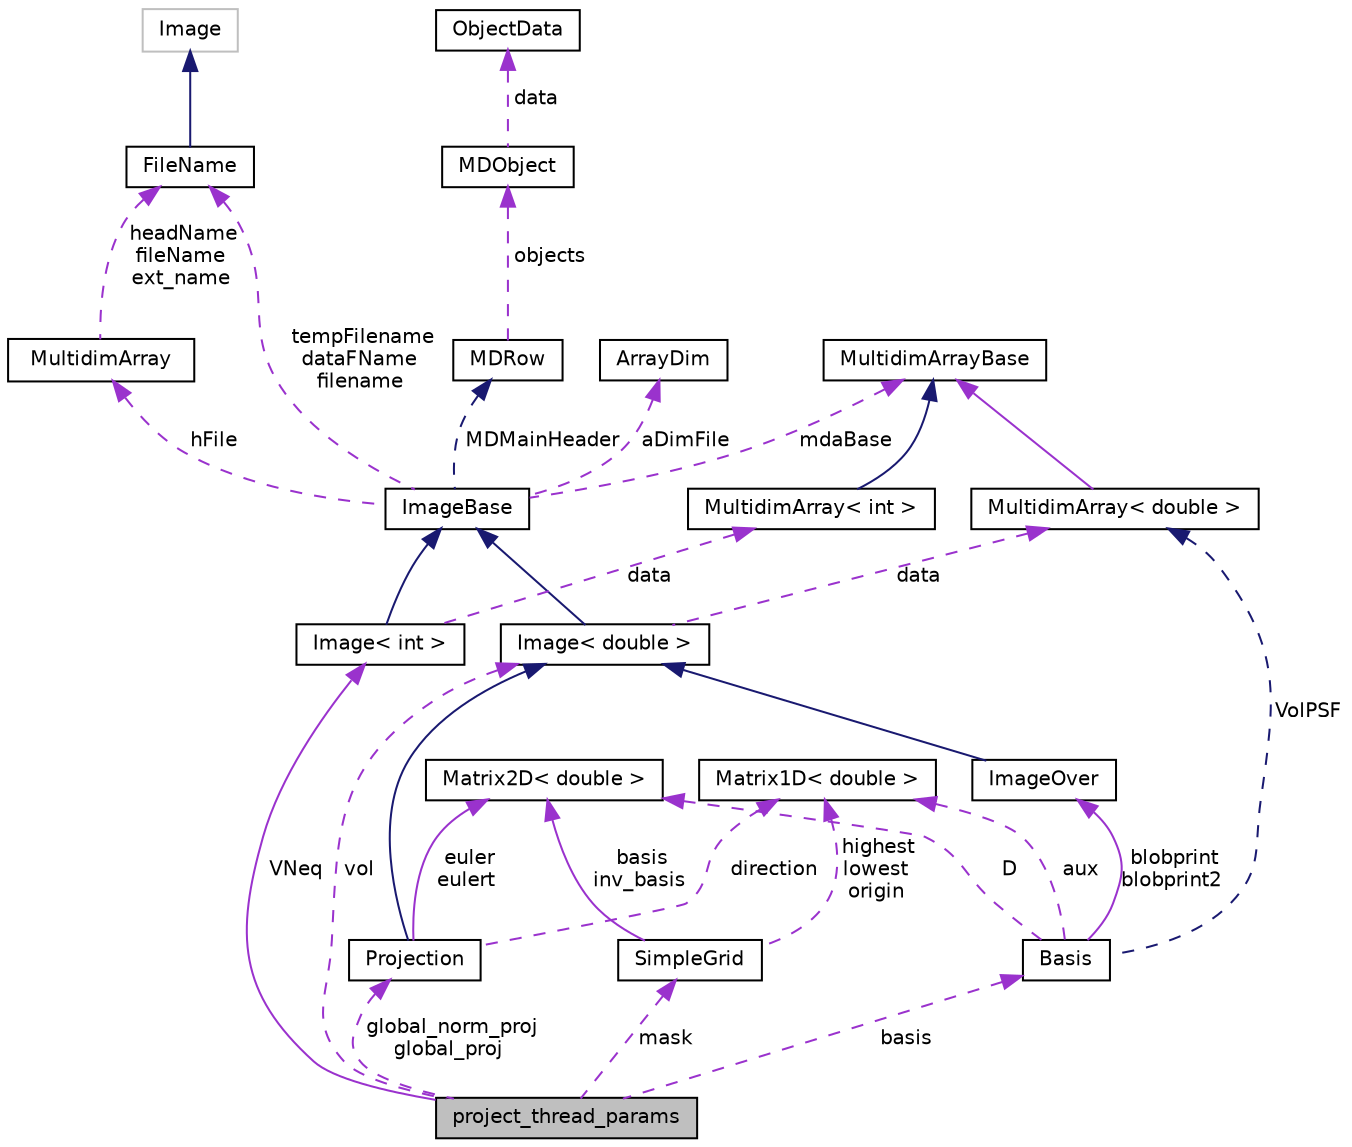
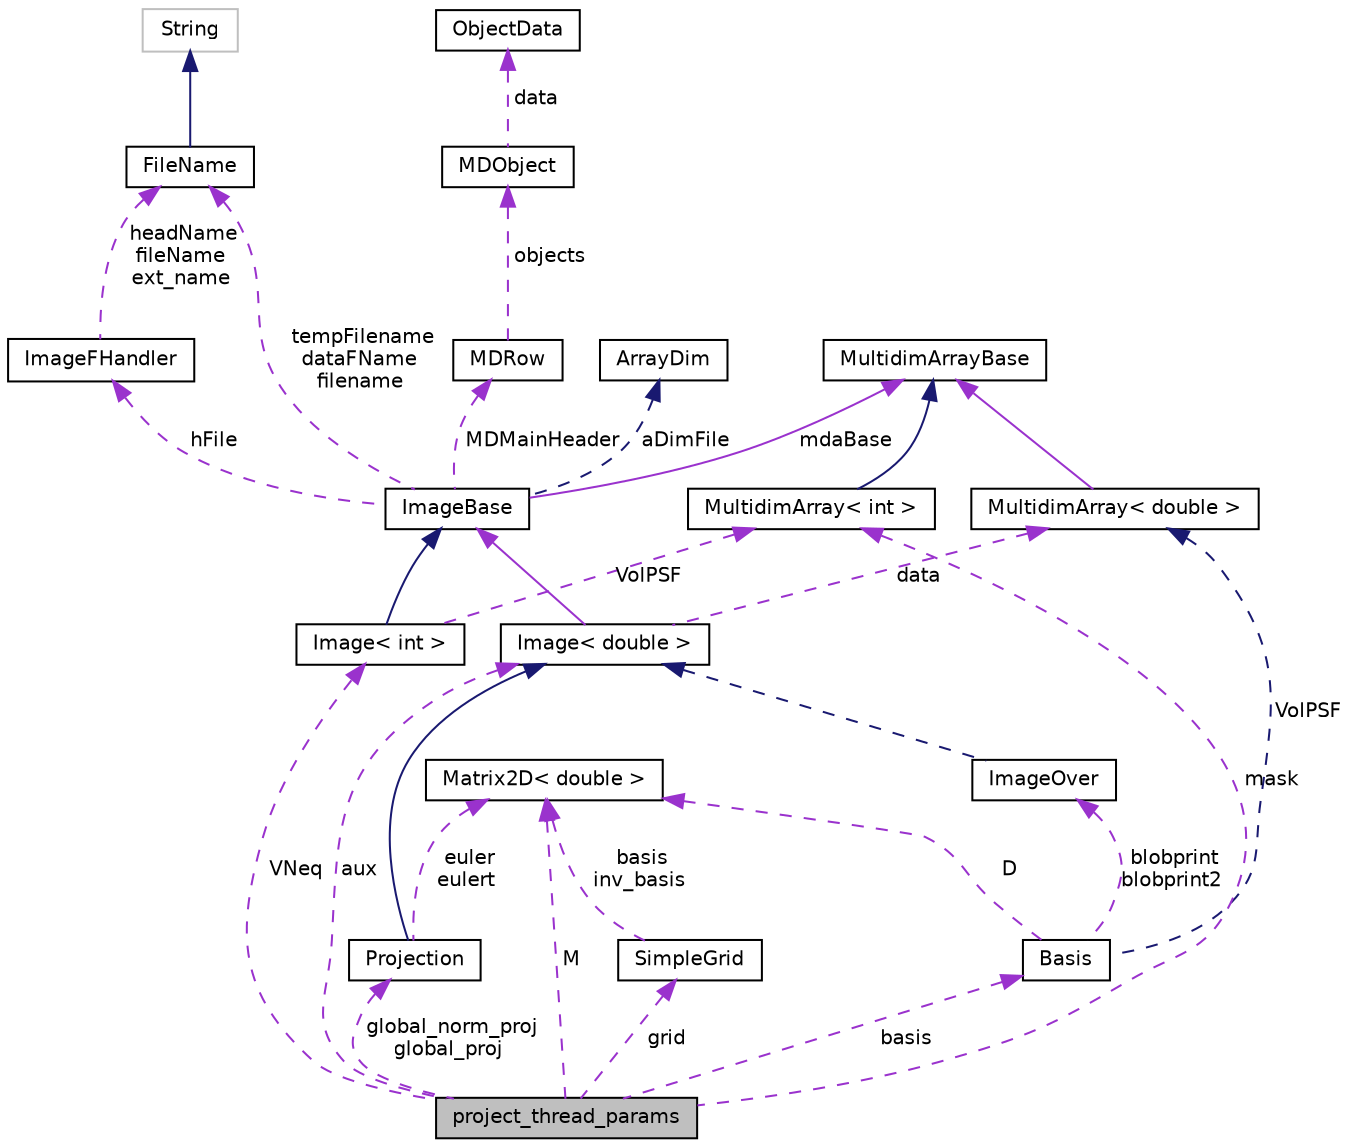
node "Image": label "Image" -> "String"
node "MultidimArray": label "MultidimArray" -> "ImageFHandler"
edge "ImageBase" -> "MDRow": color midnightblue -> darkorchid3
edge "ImageBase" -> "MultidimArrayBase": style dashed -> solid
edge "ImageBase" -> "ArrayDim": color darkorchid3 -> midnightblue
edge "Image< int >" -> "MultidimArray< int >": label " data" -> " VolPSF"
edge "Image< double >" -> "ImageBase": color midnightblue -> darkorchid3
edge "ImageOver" -> "Image< double >": style solid -> dashed
node "Matrix1D< double >": removed
edge "project_thread_params" -> "MultidimArray< int >": added, label "mask"
edge "Projection" -> "Matrix2D< double >": style solid -> dashed
edge "project_thread_params" -> "Image< double >": label " vol" -> " aux"
edge "Basis" -> "ImageOver": style solid -> dashed
edge "SimpleGrid" -> "Matrix2D< double >": style solid -> dashed
edge "project_thread_params" -> "Image< int >": style solid -> dashed
edge "project_thread_params" -> "Matrix2D< double >": added, label "M"
edge "project_thread_params" -> "SimpleGrid": label " mask" -> " grid"
